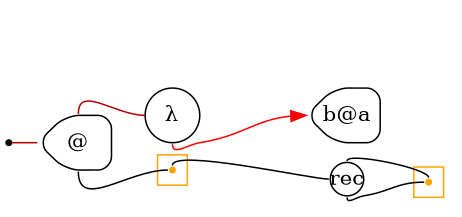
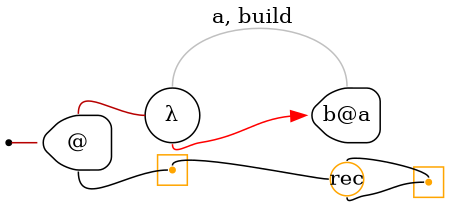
edge "λ" -- "b@a": added, label "a, build"
node "rec": color #000000 -> orange
